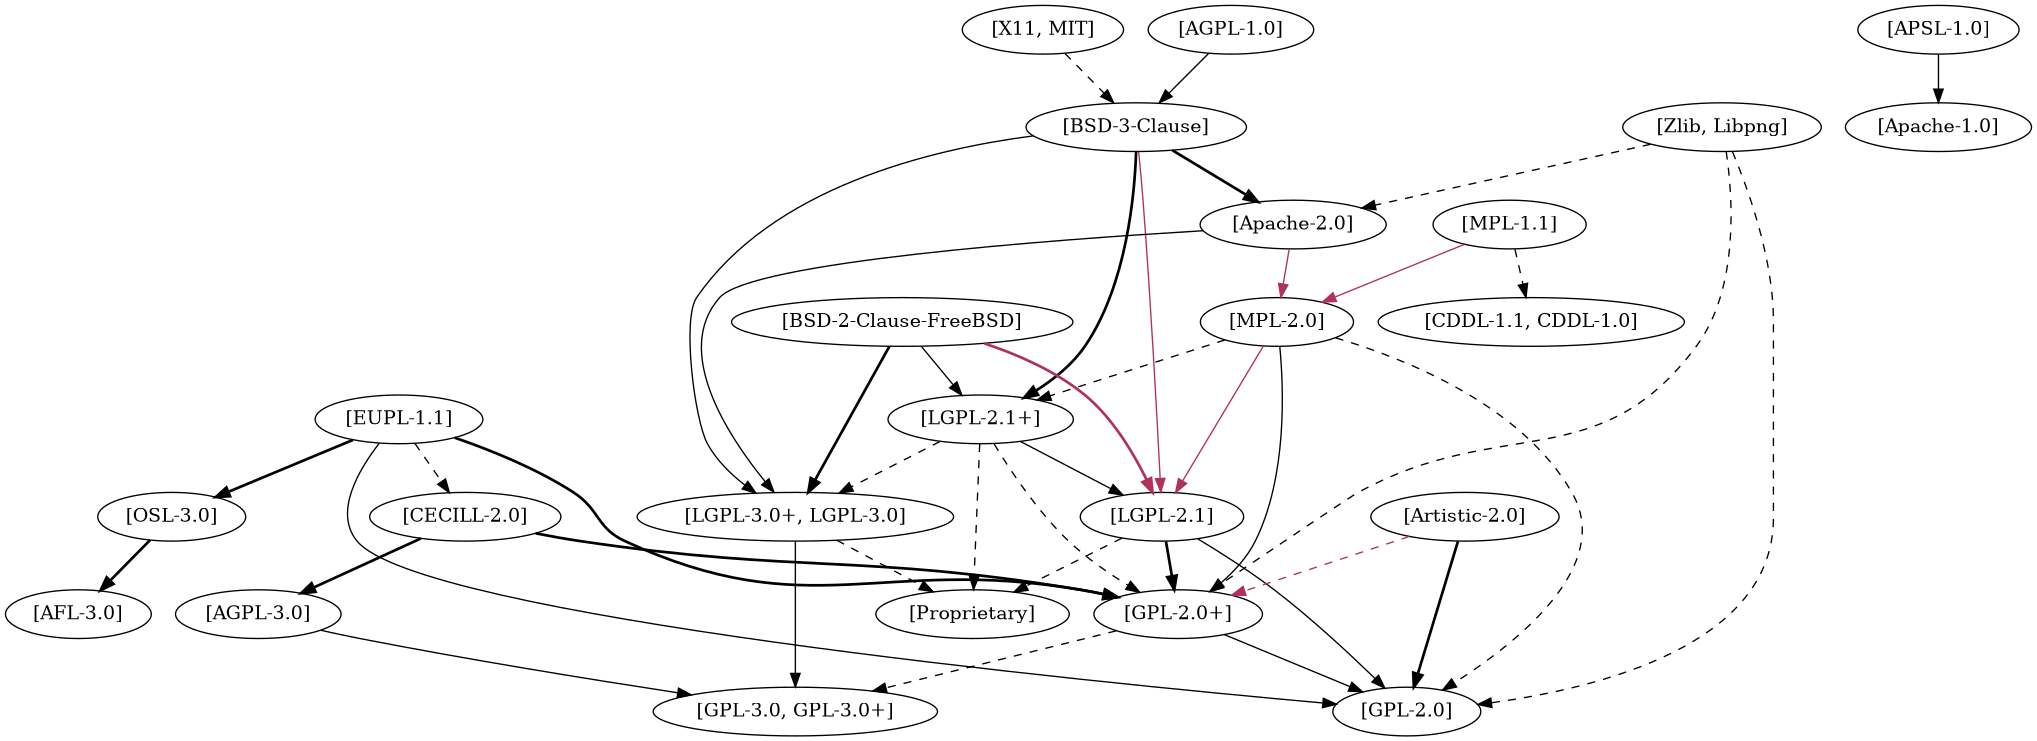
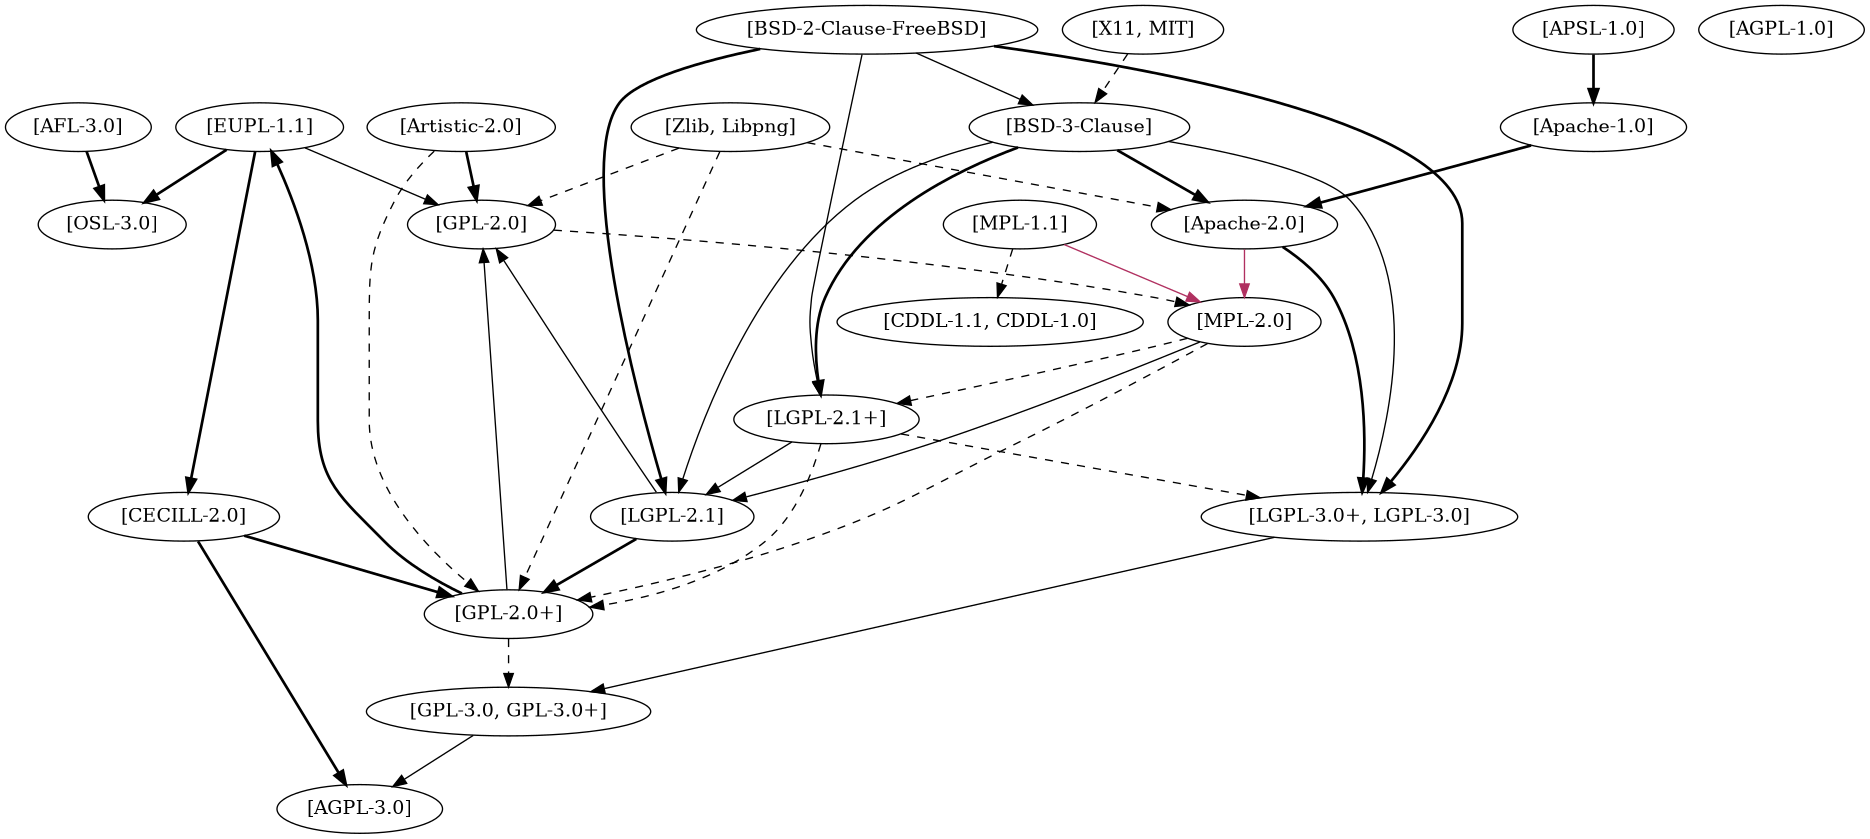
edge "[APSL-1.0]" -> "[Apache-1.0]": style solid -> bold
edge "[AGPL-1.0]" -> "[BSD-3-Clause]": now "[BSD-2-Clause-FreeBSD]" -> "[BSD-3-Clause]"
edge "[Apache-1.0]" -> "[Apache-2.0]": added
edge "[Apache-2.0]" -> "[LGPL-3.0+, LGPL-3.0]": style solid -> bold
edge "[BSD-3-Clause]" -> "[LGPL-2.1]": color maroon -> black
edge "[BSD-2-Clause-FreeBSD]" -> "[LGPL-2.1]": color maroon -> black
edge "[MPL-2.0]" -> "[LGPL-2.1]": color maroon -> black
edge "[EUPL-1.1]" -> "[CECILL-2.0]": style dashed -> bold
edge "[MPL-2.0]" -> "[GPL-2.0+]": style solid -> dashed
edge "[MPL-2.0]" -> "[GPL-2.0]": reversed
edge "[OSL-3.0]" -> "[AFL-3.0]": reversed
edge "[Artistic-2.0]" -> "[GPL-2.0+]": color maroon -> black
edge "[EUPL-1.1]" -> "[GPL-2.0+]": reversed
node "[Proprietary]": removed
edge "[AGPL-3.0]" -> "[GPL-3.0, GPL-3.0+]": reversed
